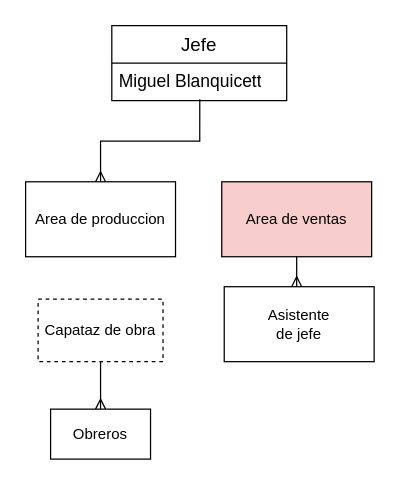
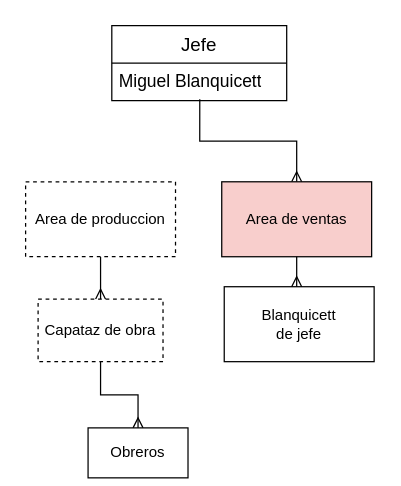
edge "Miguel Blanquicett" -> "Area de produccion": now "Miguel Blanquicett" -> "Area de ventas"
node "Area de produccion": style solid -> dashed
edge "Area de produccion" -> "Capataz de obra": added
node "Asistente de jefe": label "Asistente de jefe" -> "Blanquicett de jefe"
node "Obreros": moved (101, 434) -> (138, 453)
